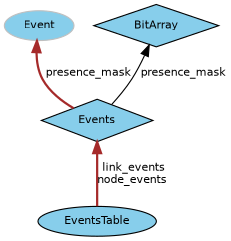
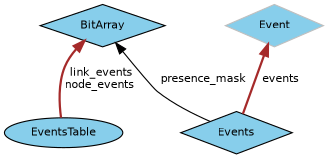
node "Event": shape ellipse -> diamond
edge "Events" -> "Event": label " presence_mask" -> " events"
edge "EventsTable" -> "Events": now "EventsTable" -> "BitArray"
